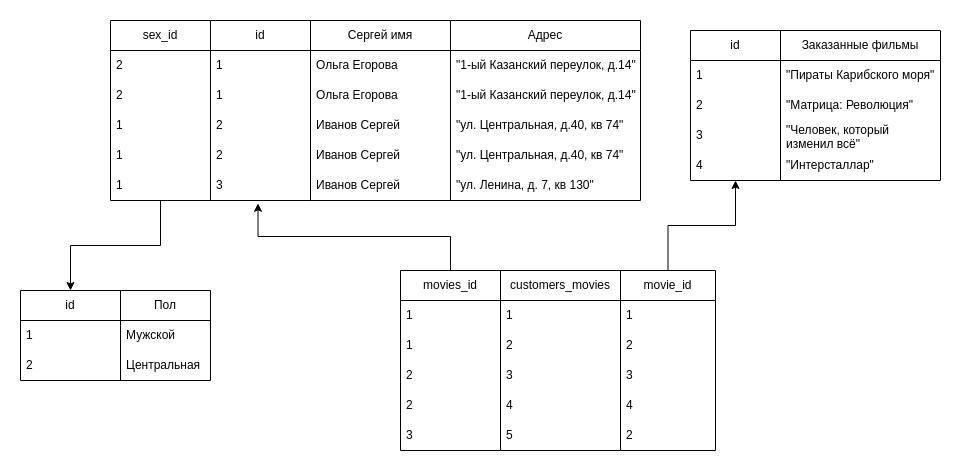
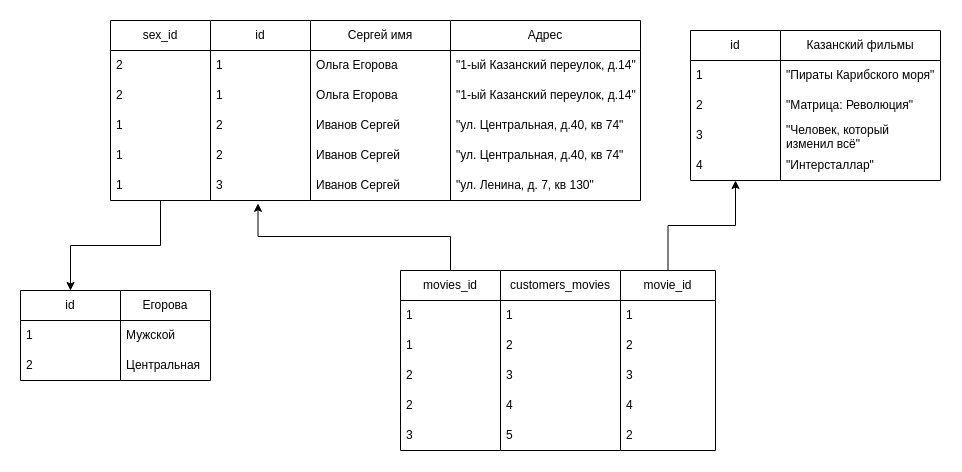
node "Заказанные фильмы": label "Заказанные фильмы" -> "Казанский фильмы"
node "Пол": label "Пол" -> "Егорова"
